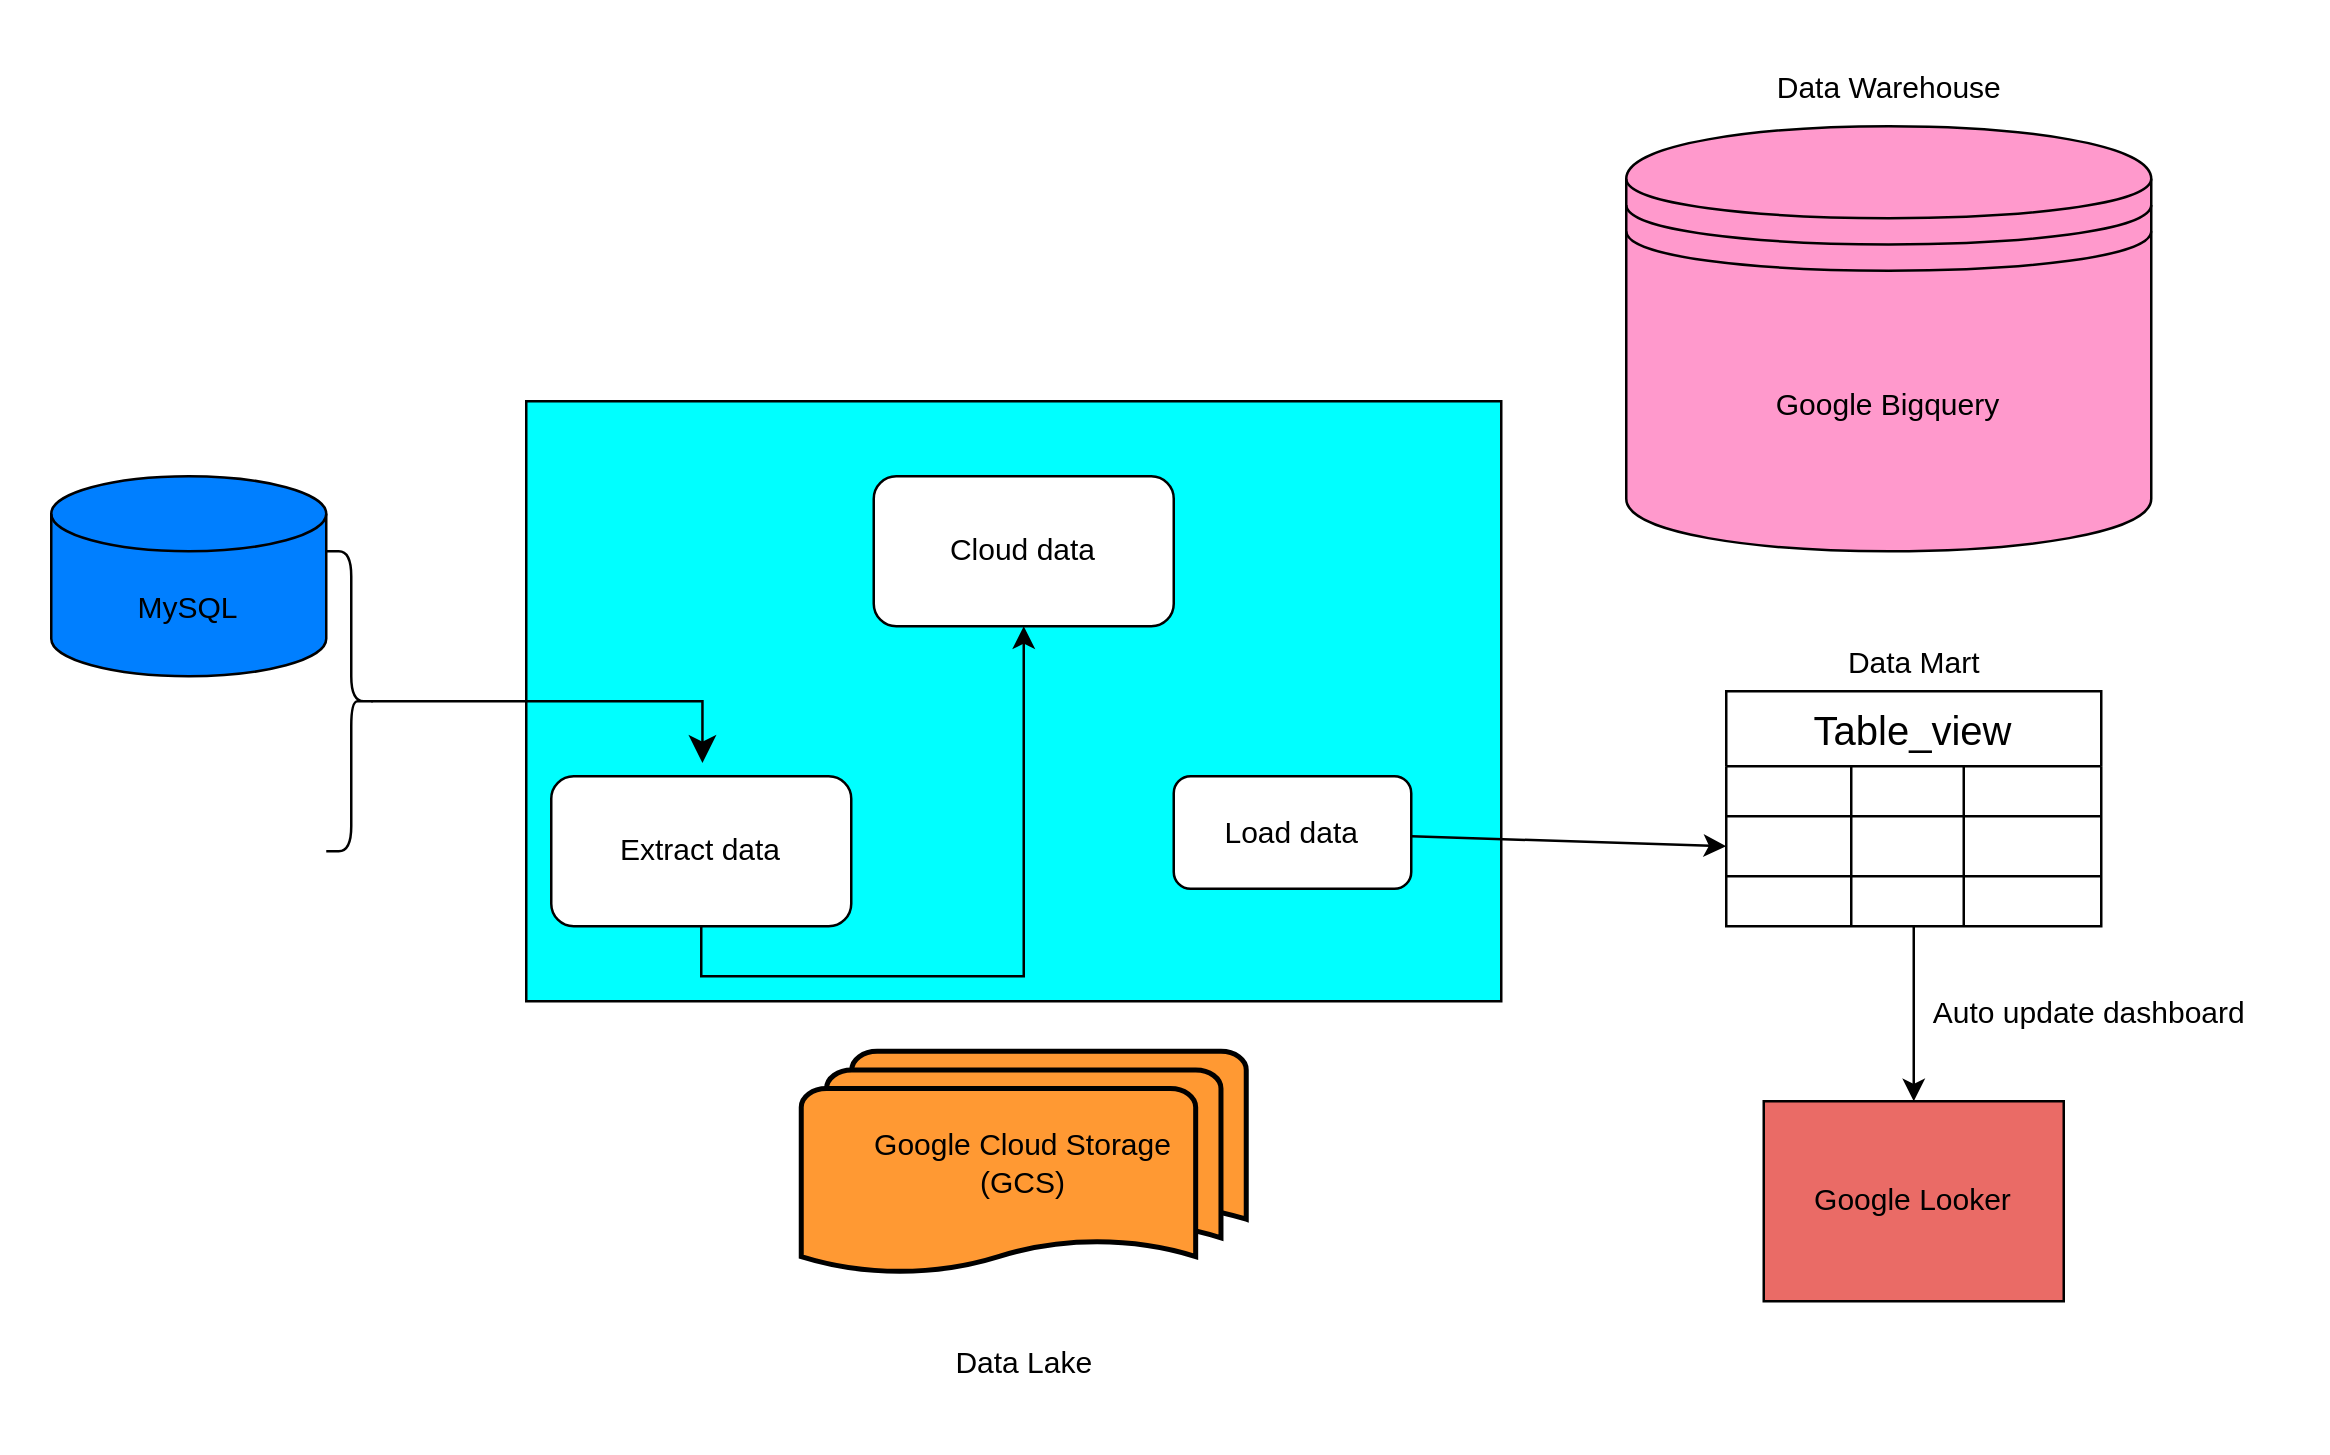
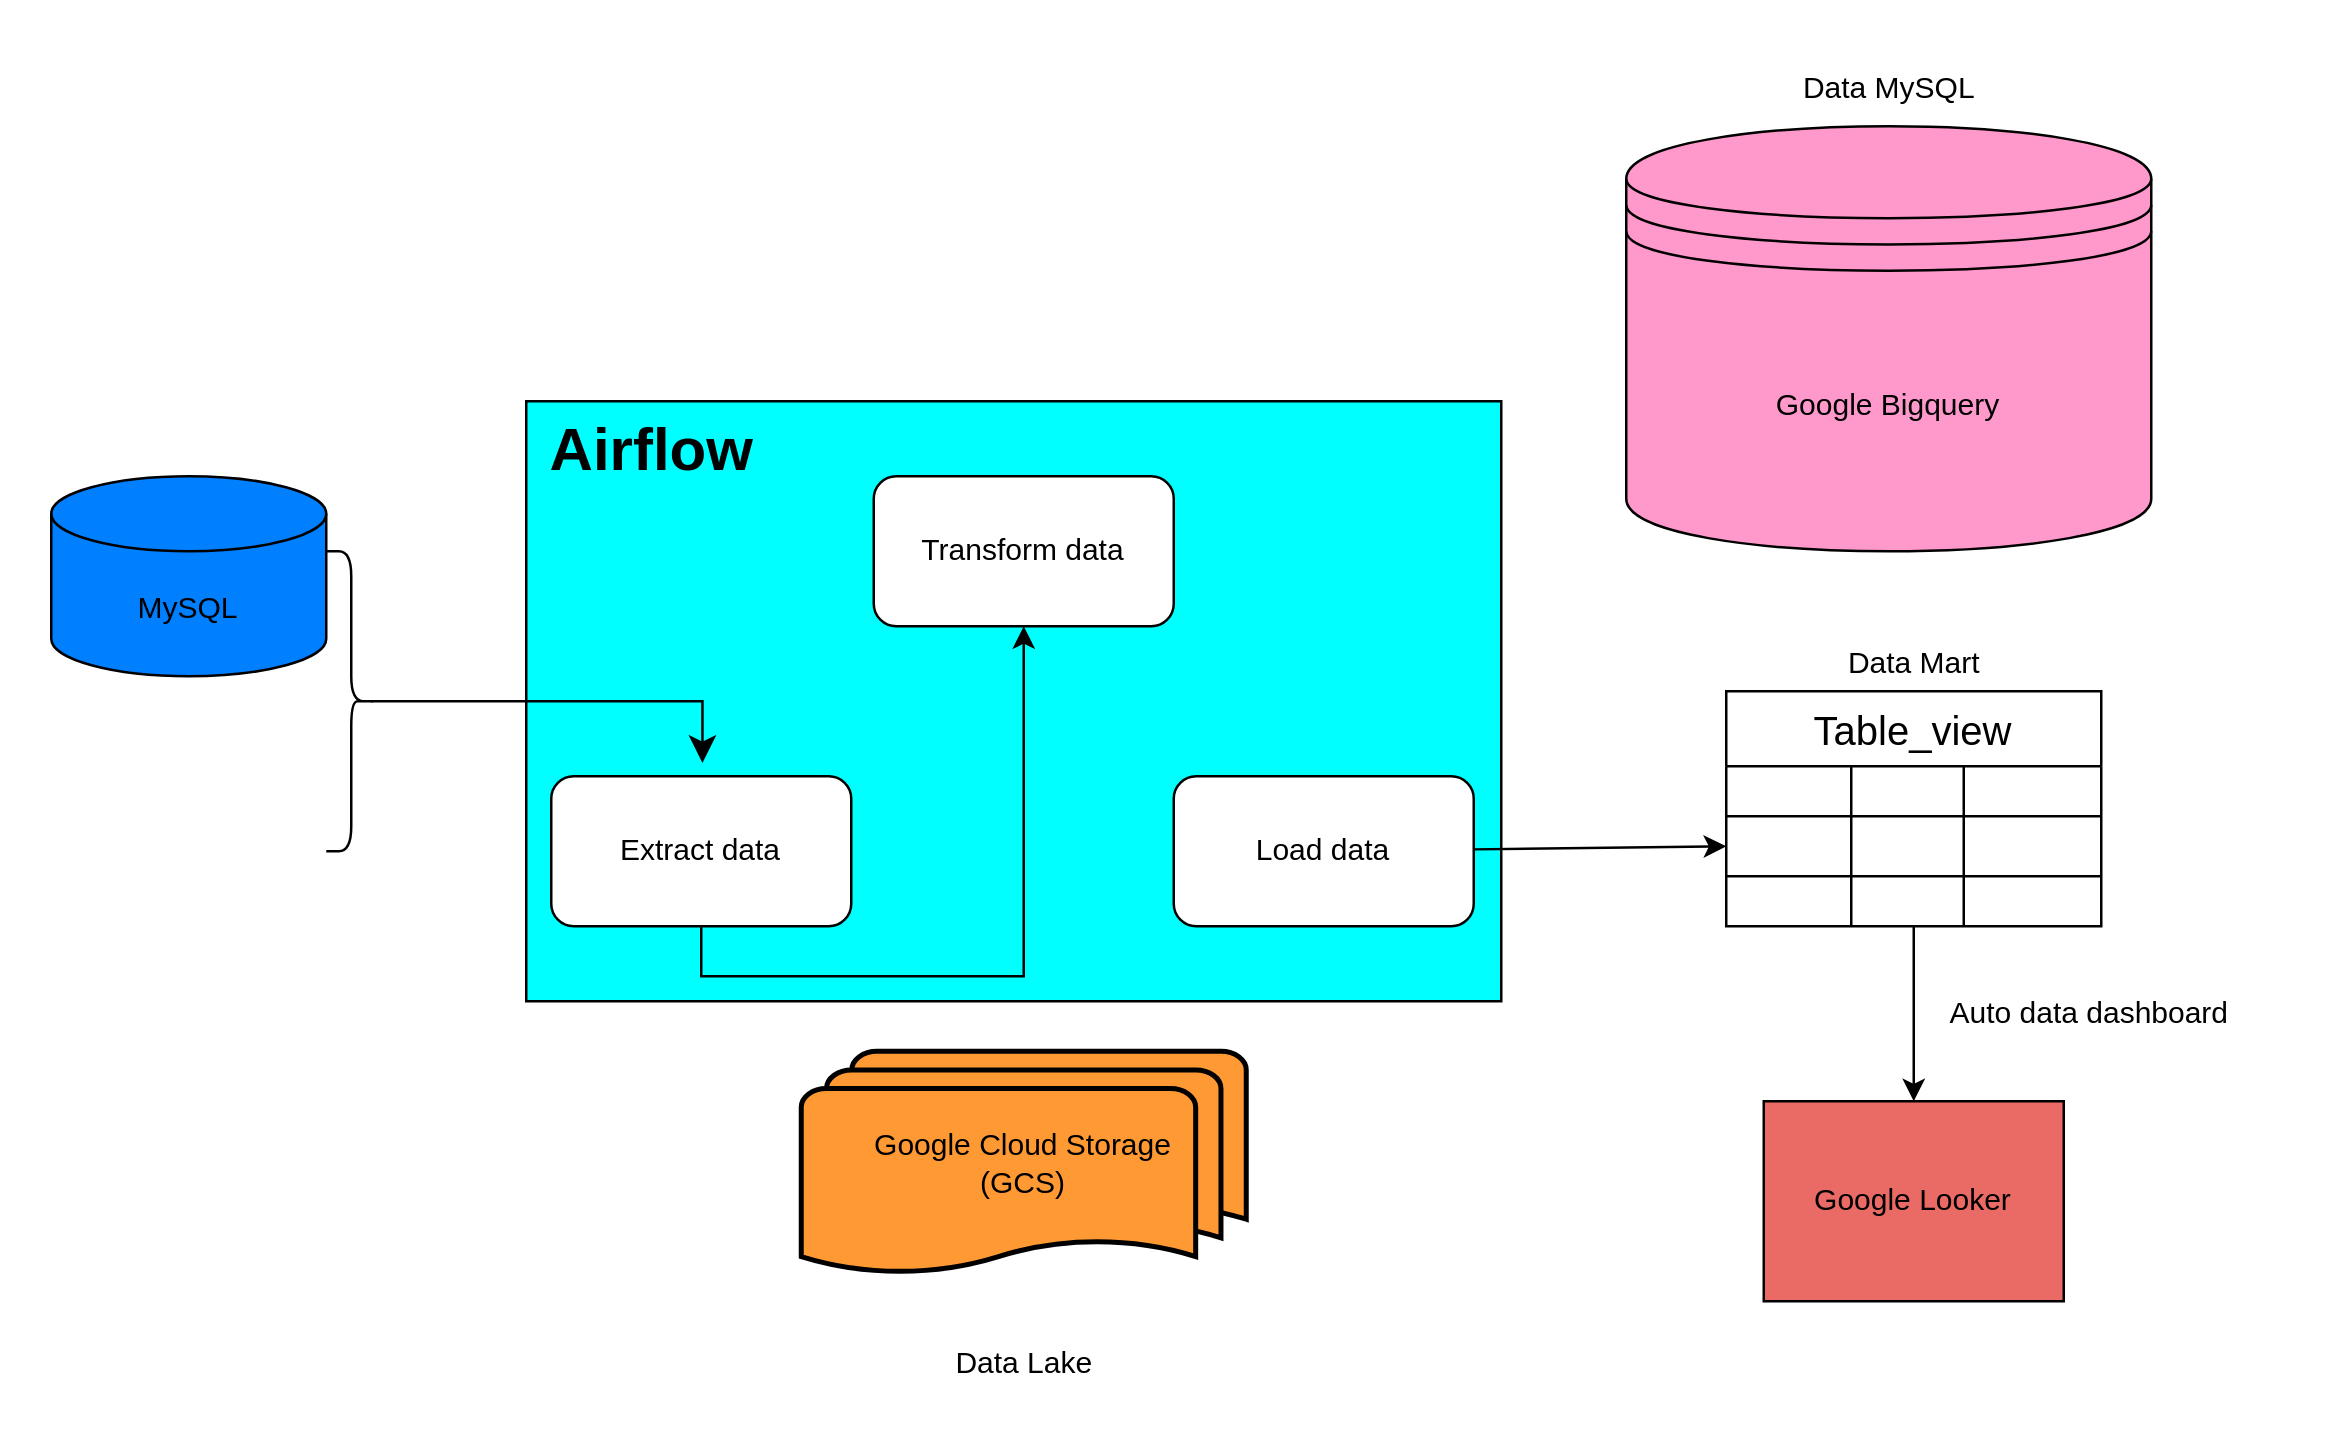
node "Data Warehouse": label "Data Warehouse" -> "Data MySQL"
node "Airflow": added
node "Cloud data": label "Cloud data" -> "Transform data"
node "Load data": size 238x113 -> 300x150
node "Auto update dashboard": label "Auto update dashboard" -> "Auto data dashboard"
